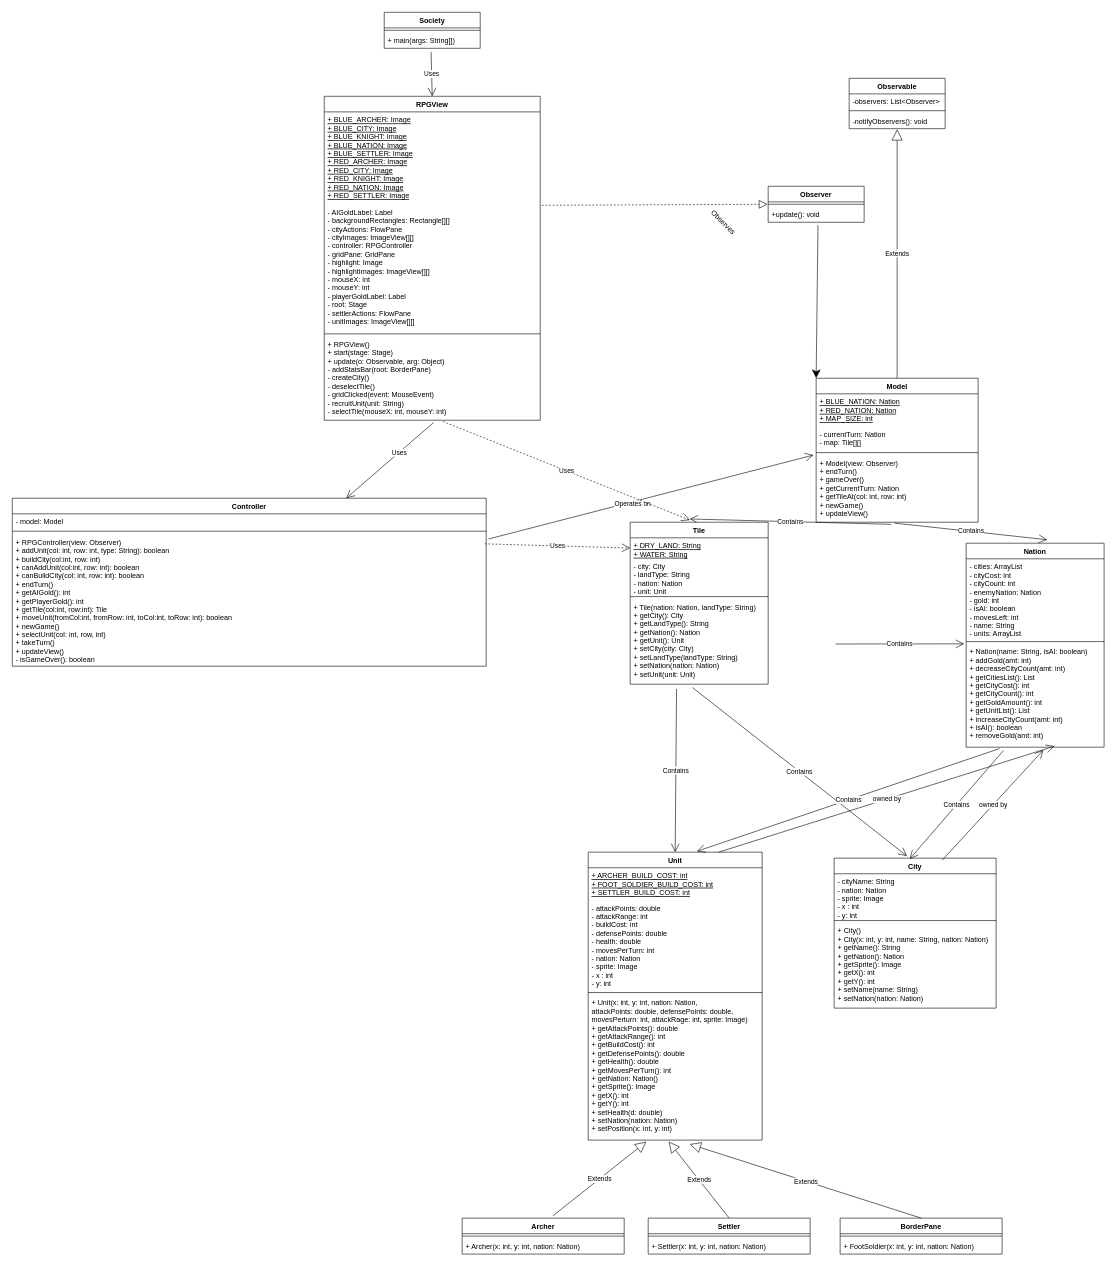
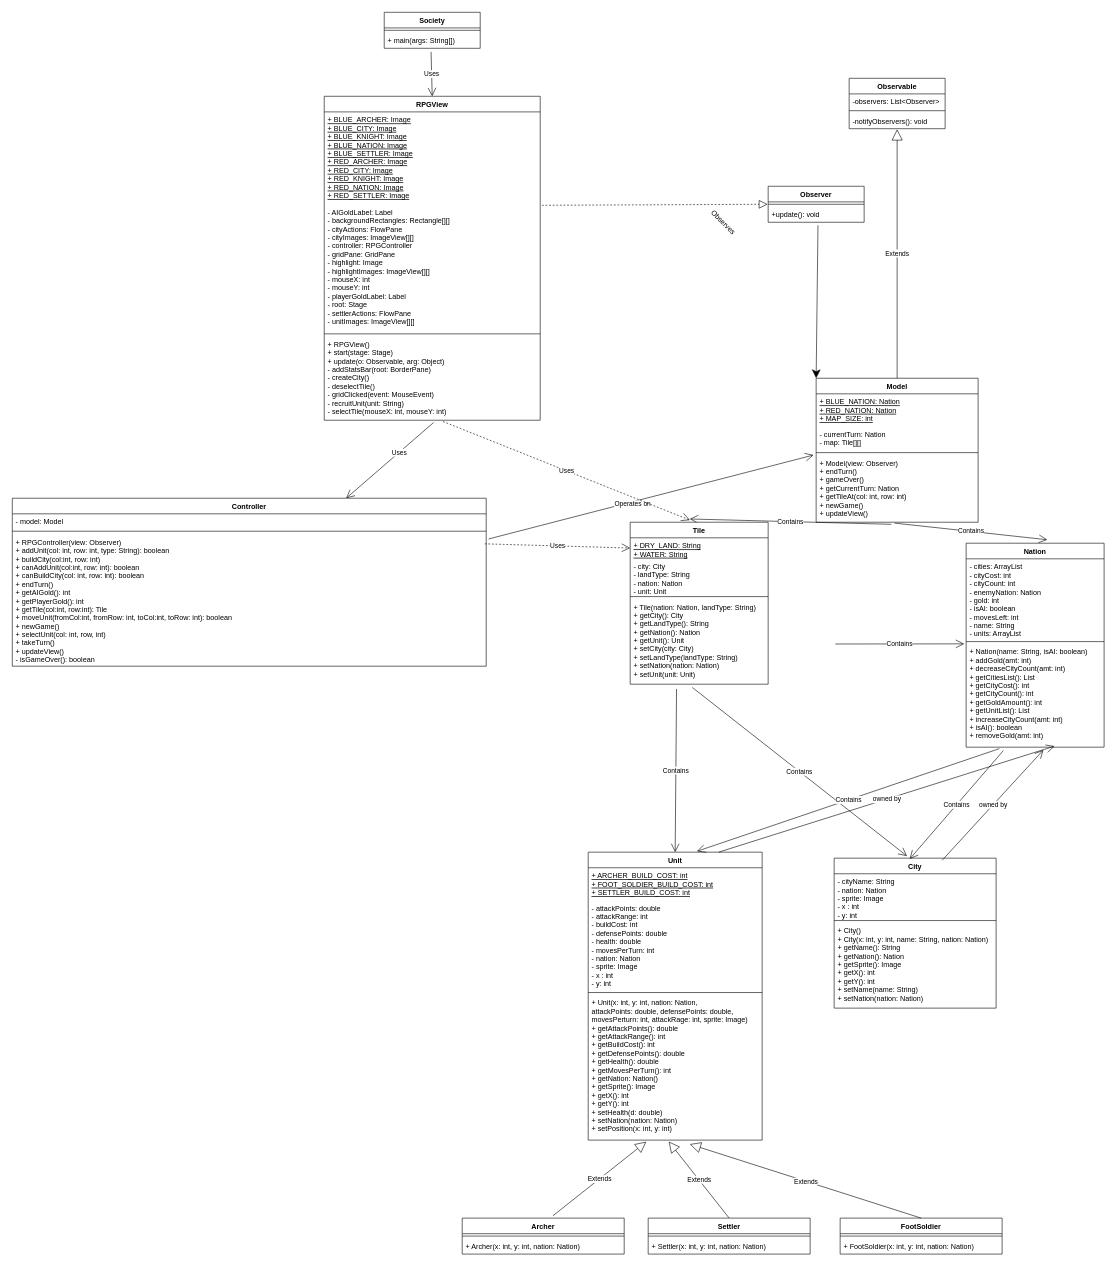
node "BorderPane": label "BorderPane" -> "FootSoldier"
